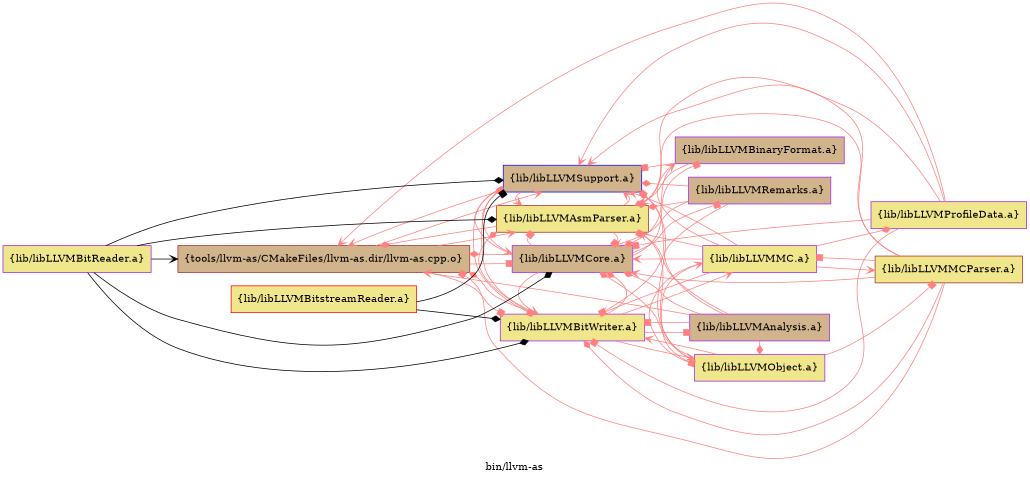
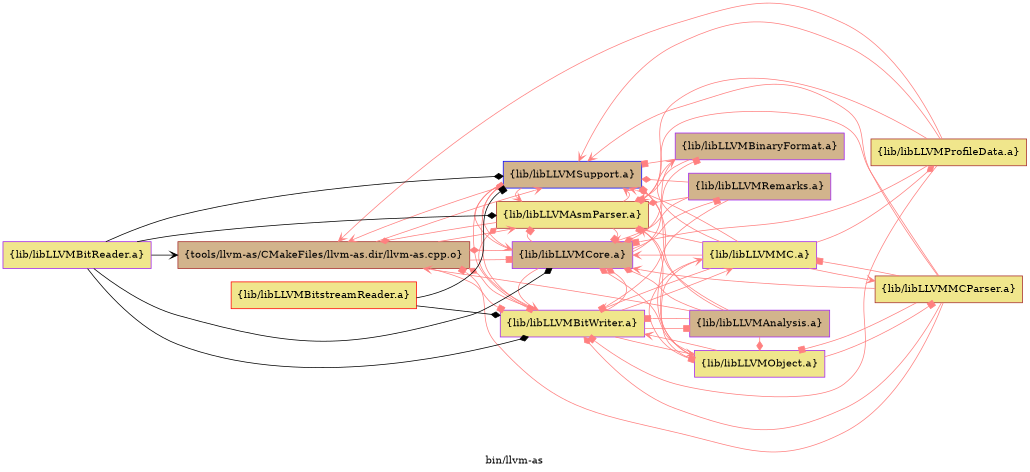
node "{lib/libLLVMProfileData.a}": color purple -> brown
edge "{lib/libLLVMMCParser.a}" -> "{lib/libLLVMObject.a}": added
